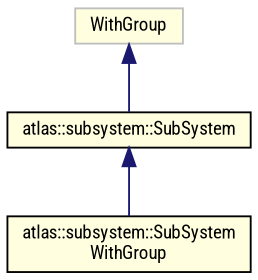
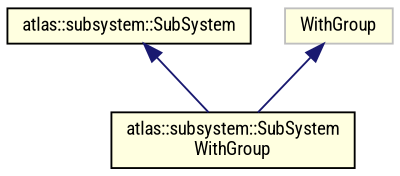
edge "atlas::subsystem::SubSystem" -> "WithGroup": now "atlas::subsystem::SubSystem WithGroup" -> "WithGroup"
